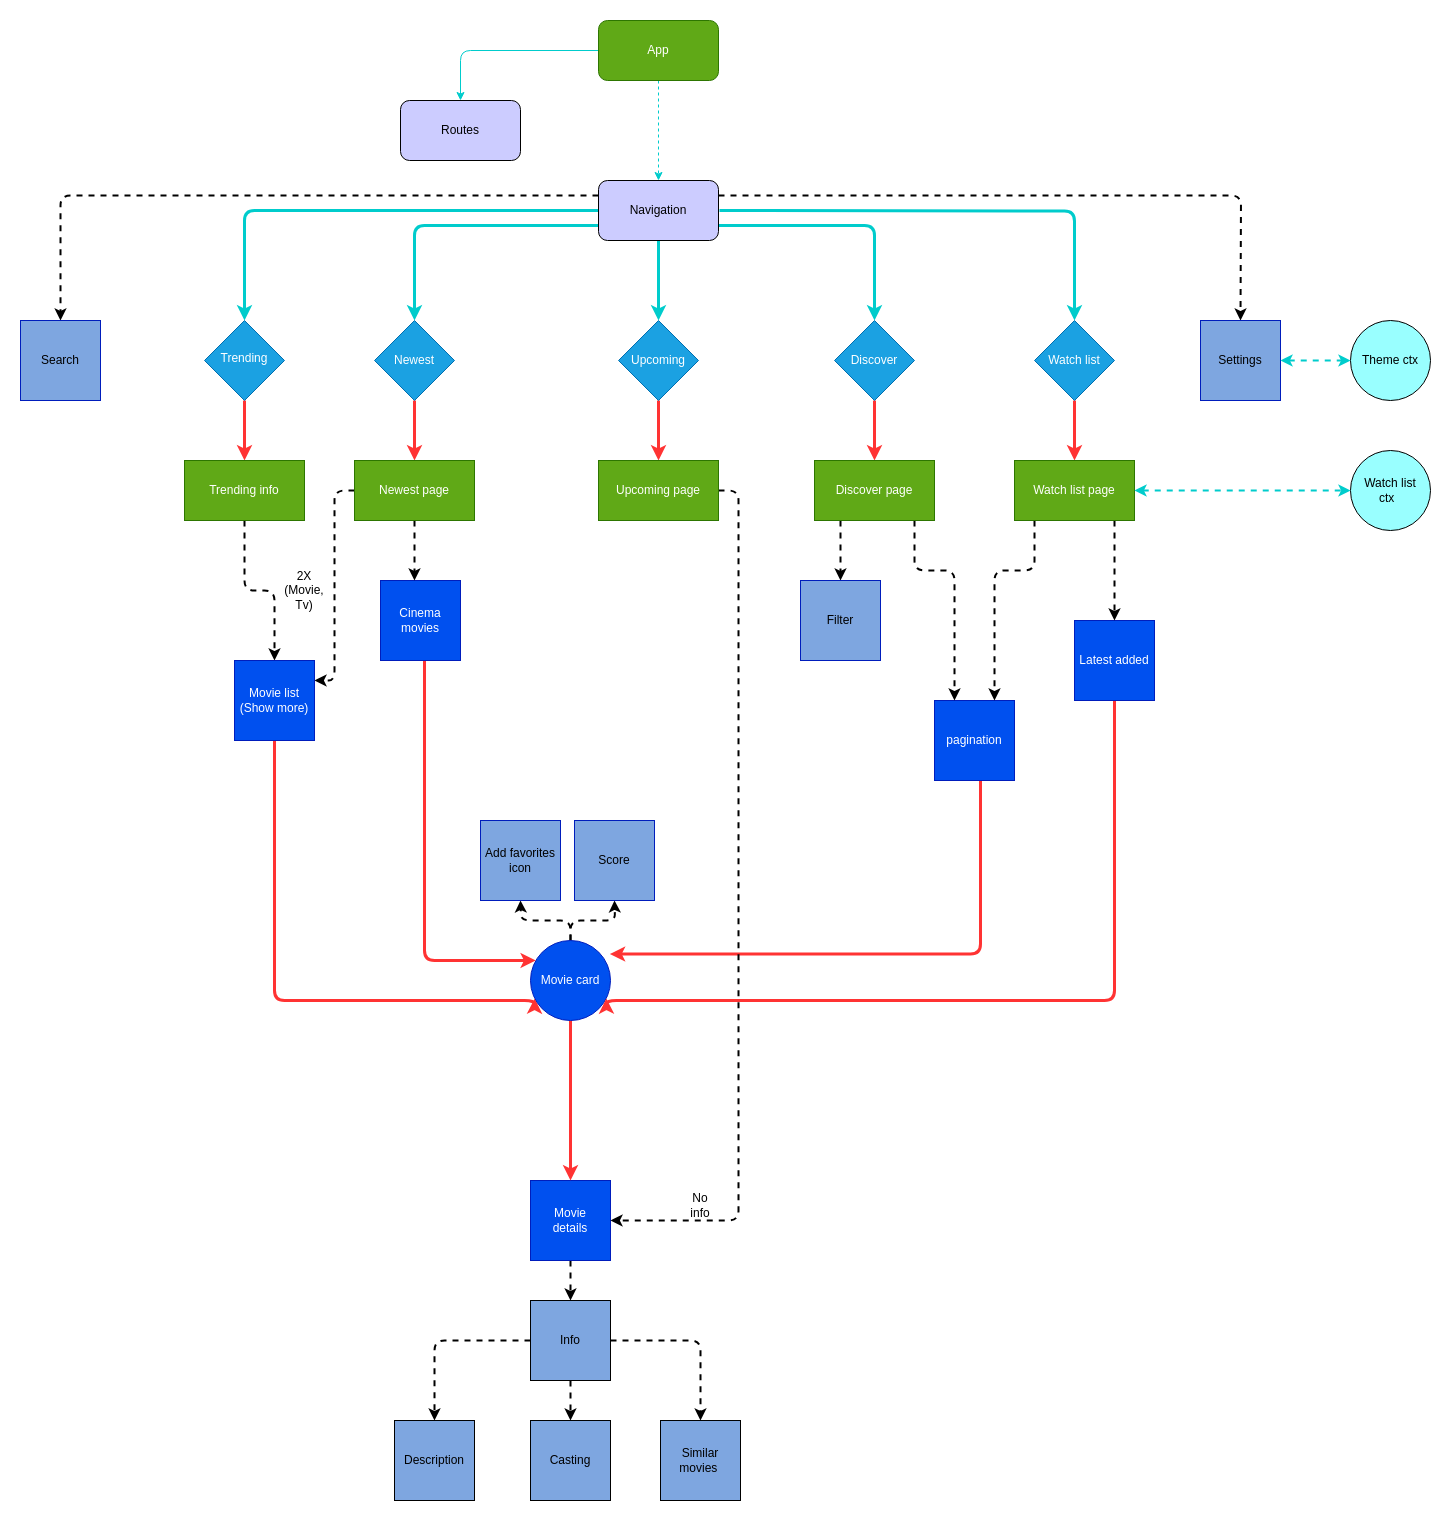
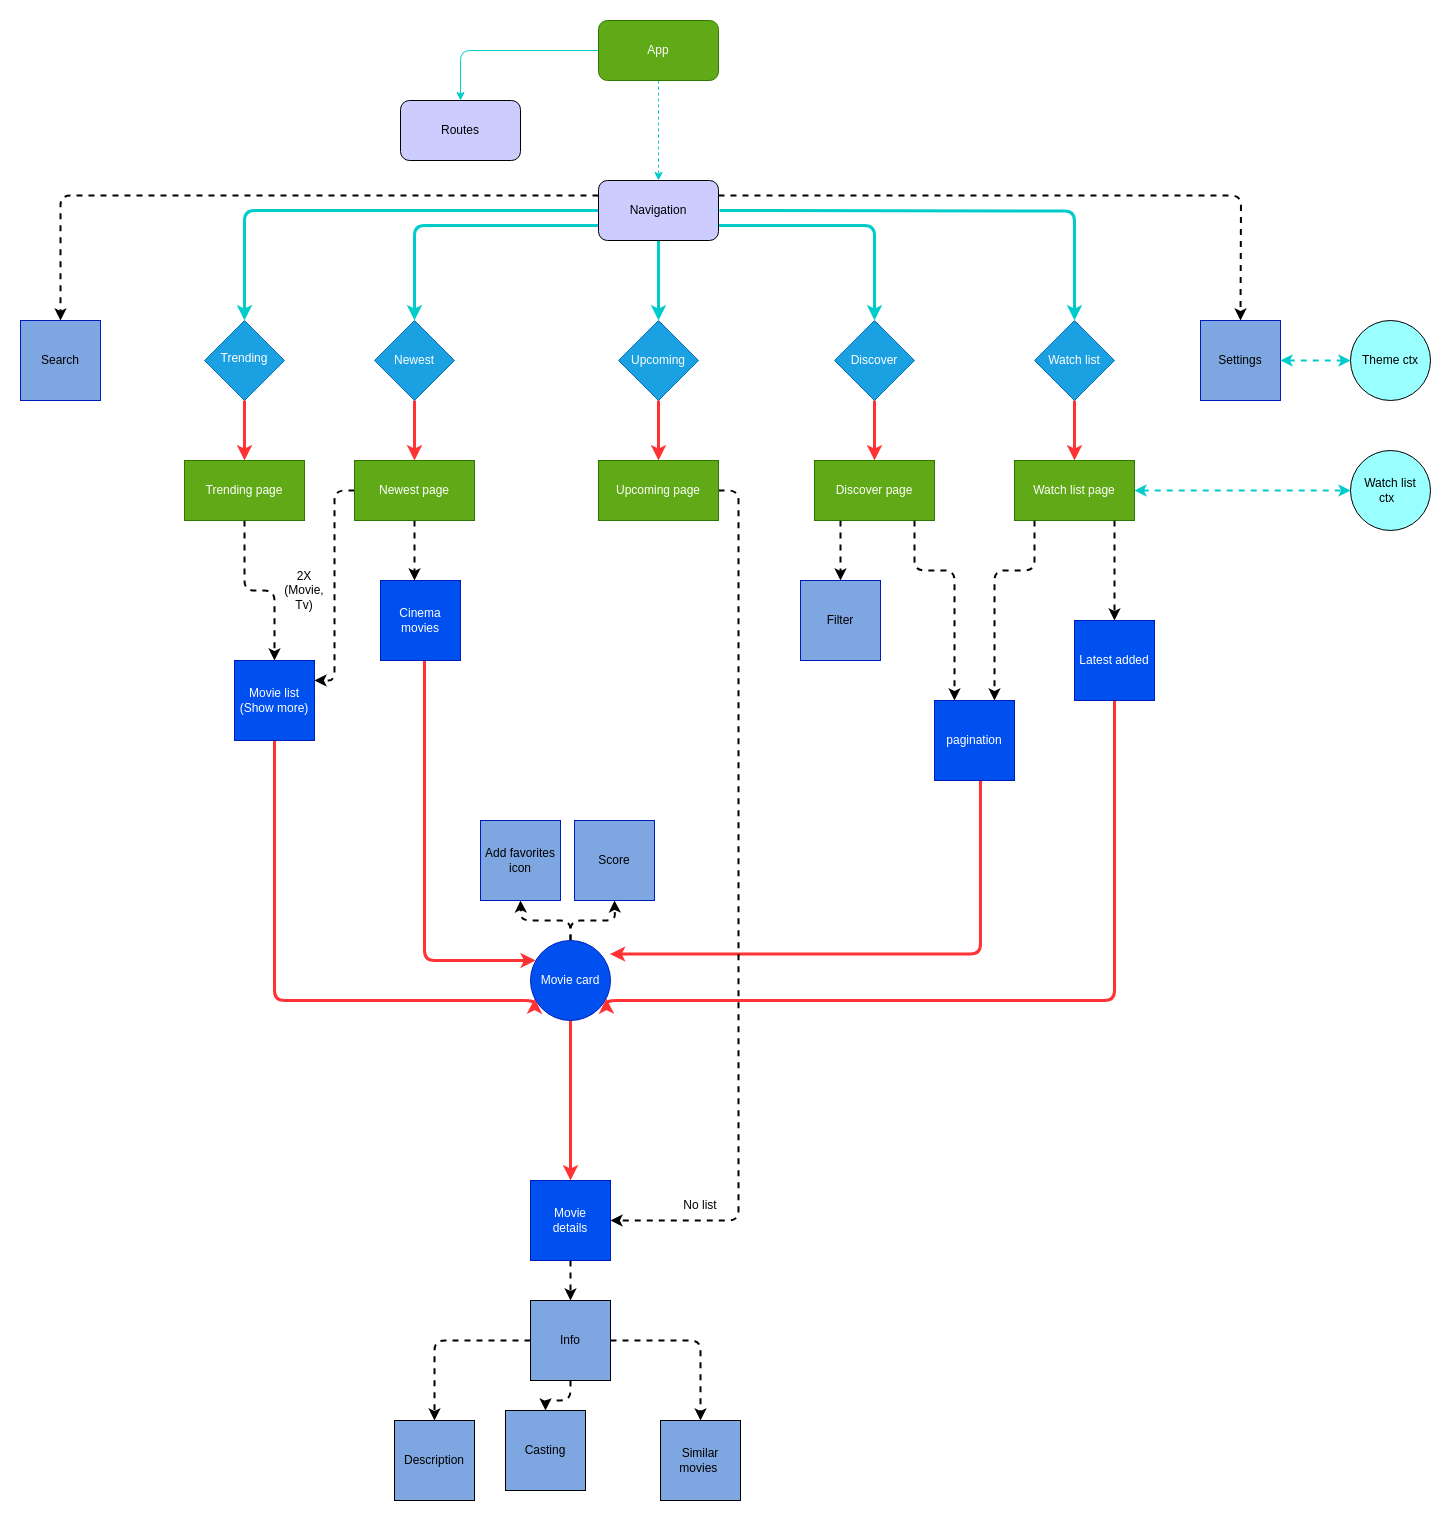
node "Trending info": label "Trending info" -> "Trending page"
node "No info": label "No info" -> "No list"
node "Casting": moved (571, 1461) -> (546, 1451)
